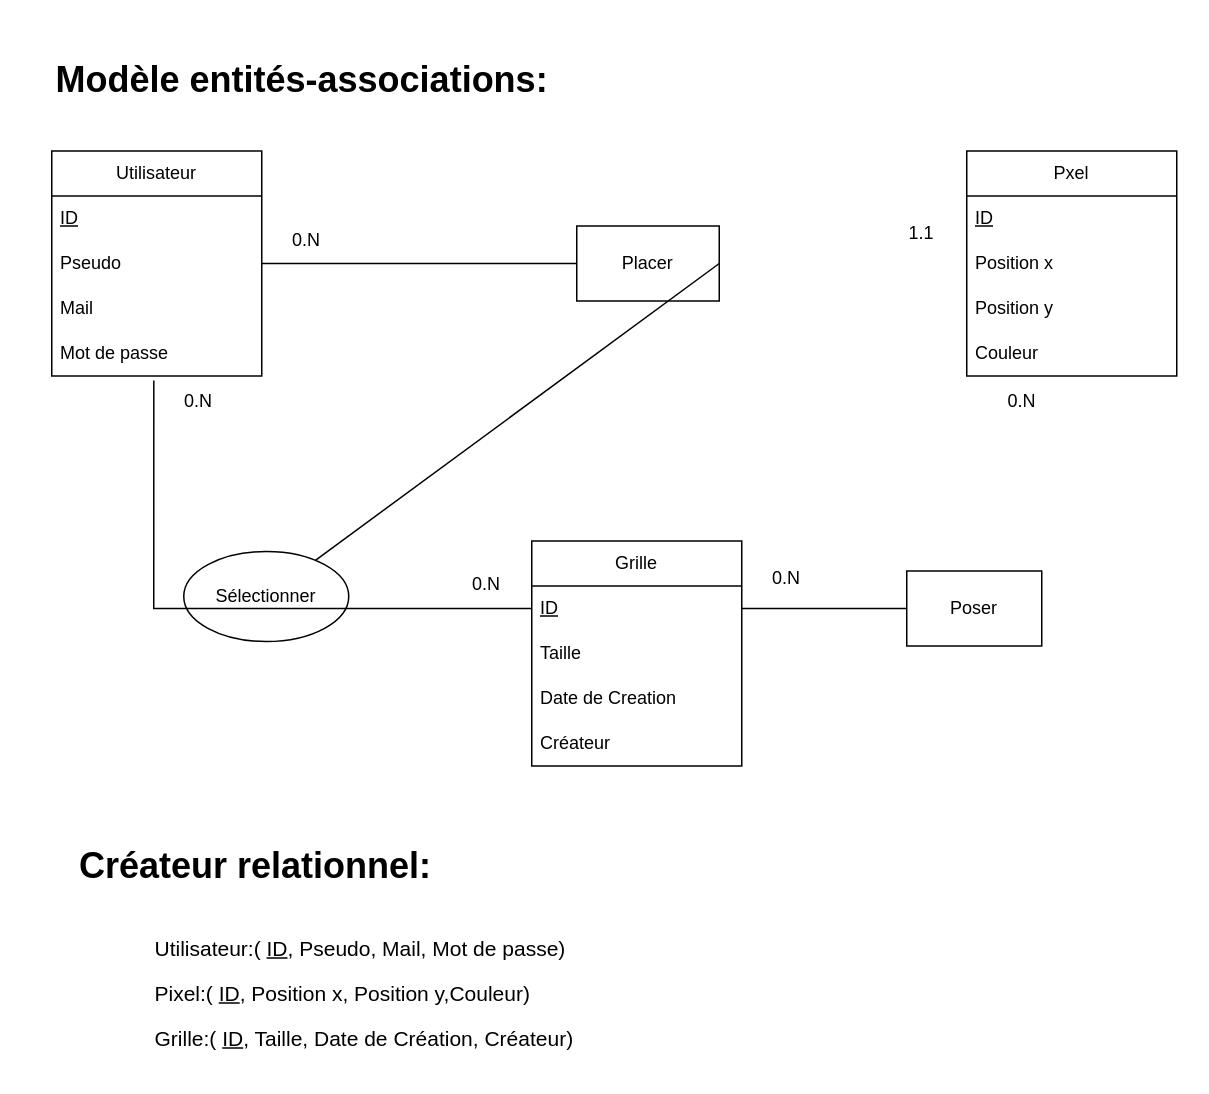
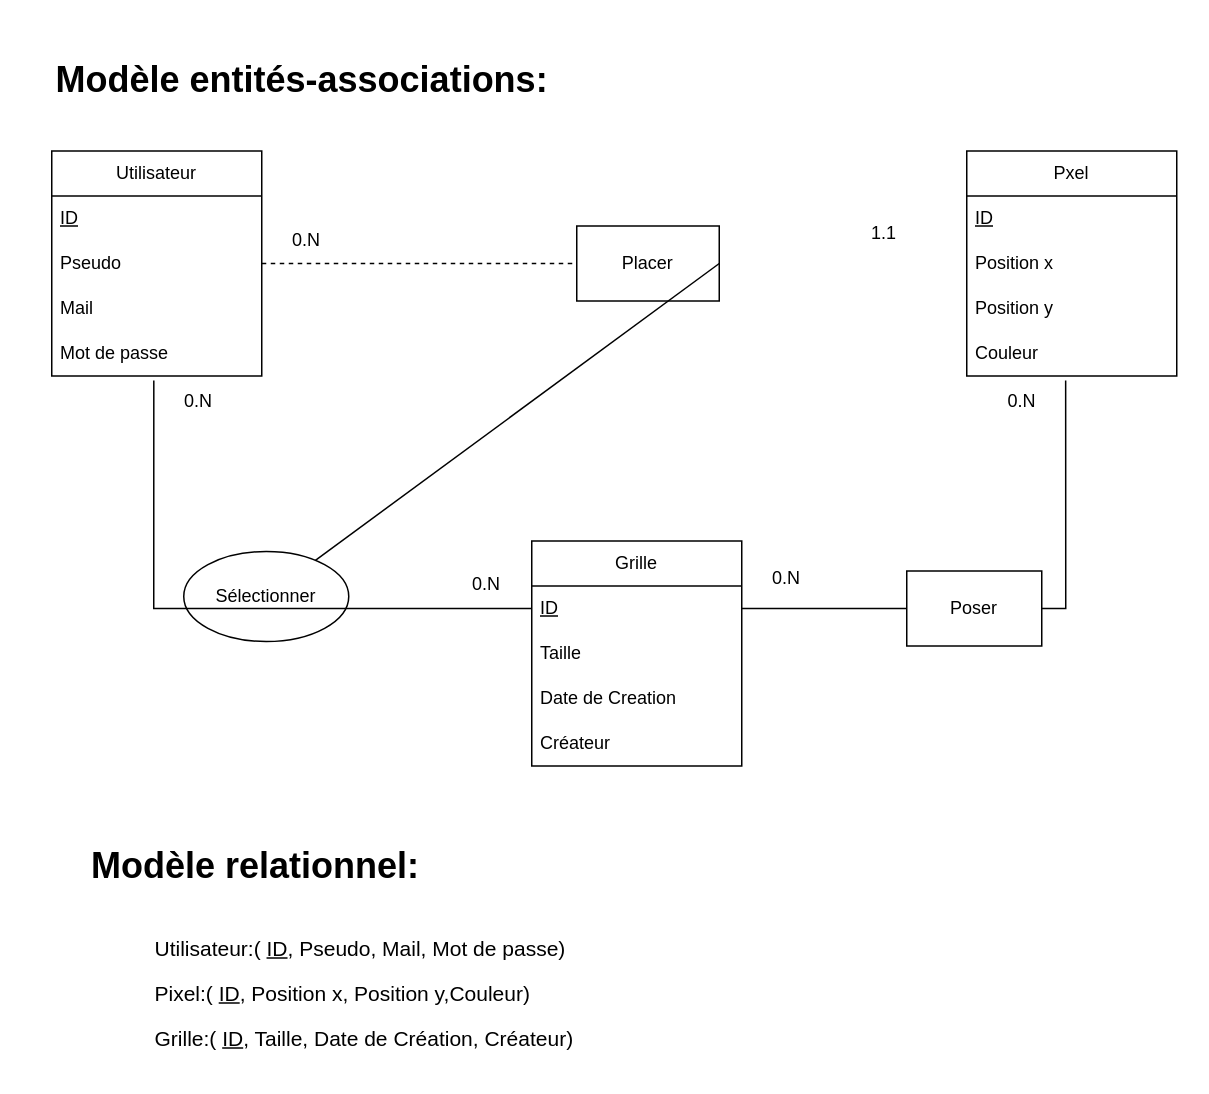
node "1.1": moved (922, 233) -> (884, 233)
edge "Pseudo" -- "Placer": style solid -> dashed
edge "Couleur" -- "Poser": added
node "Créateur relationnel:": label "Créateur relationnel:" -> "Modèle relationnel:"
